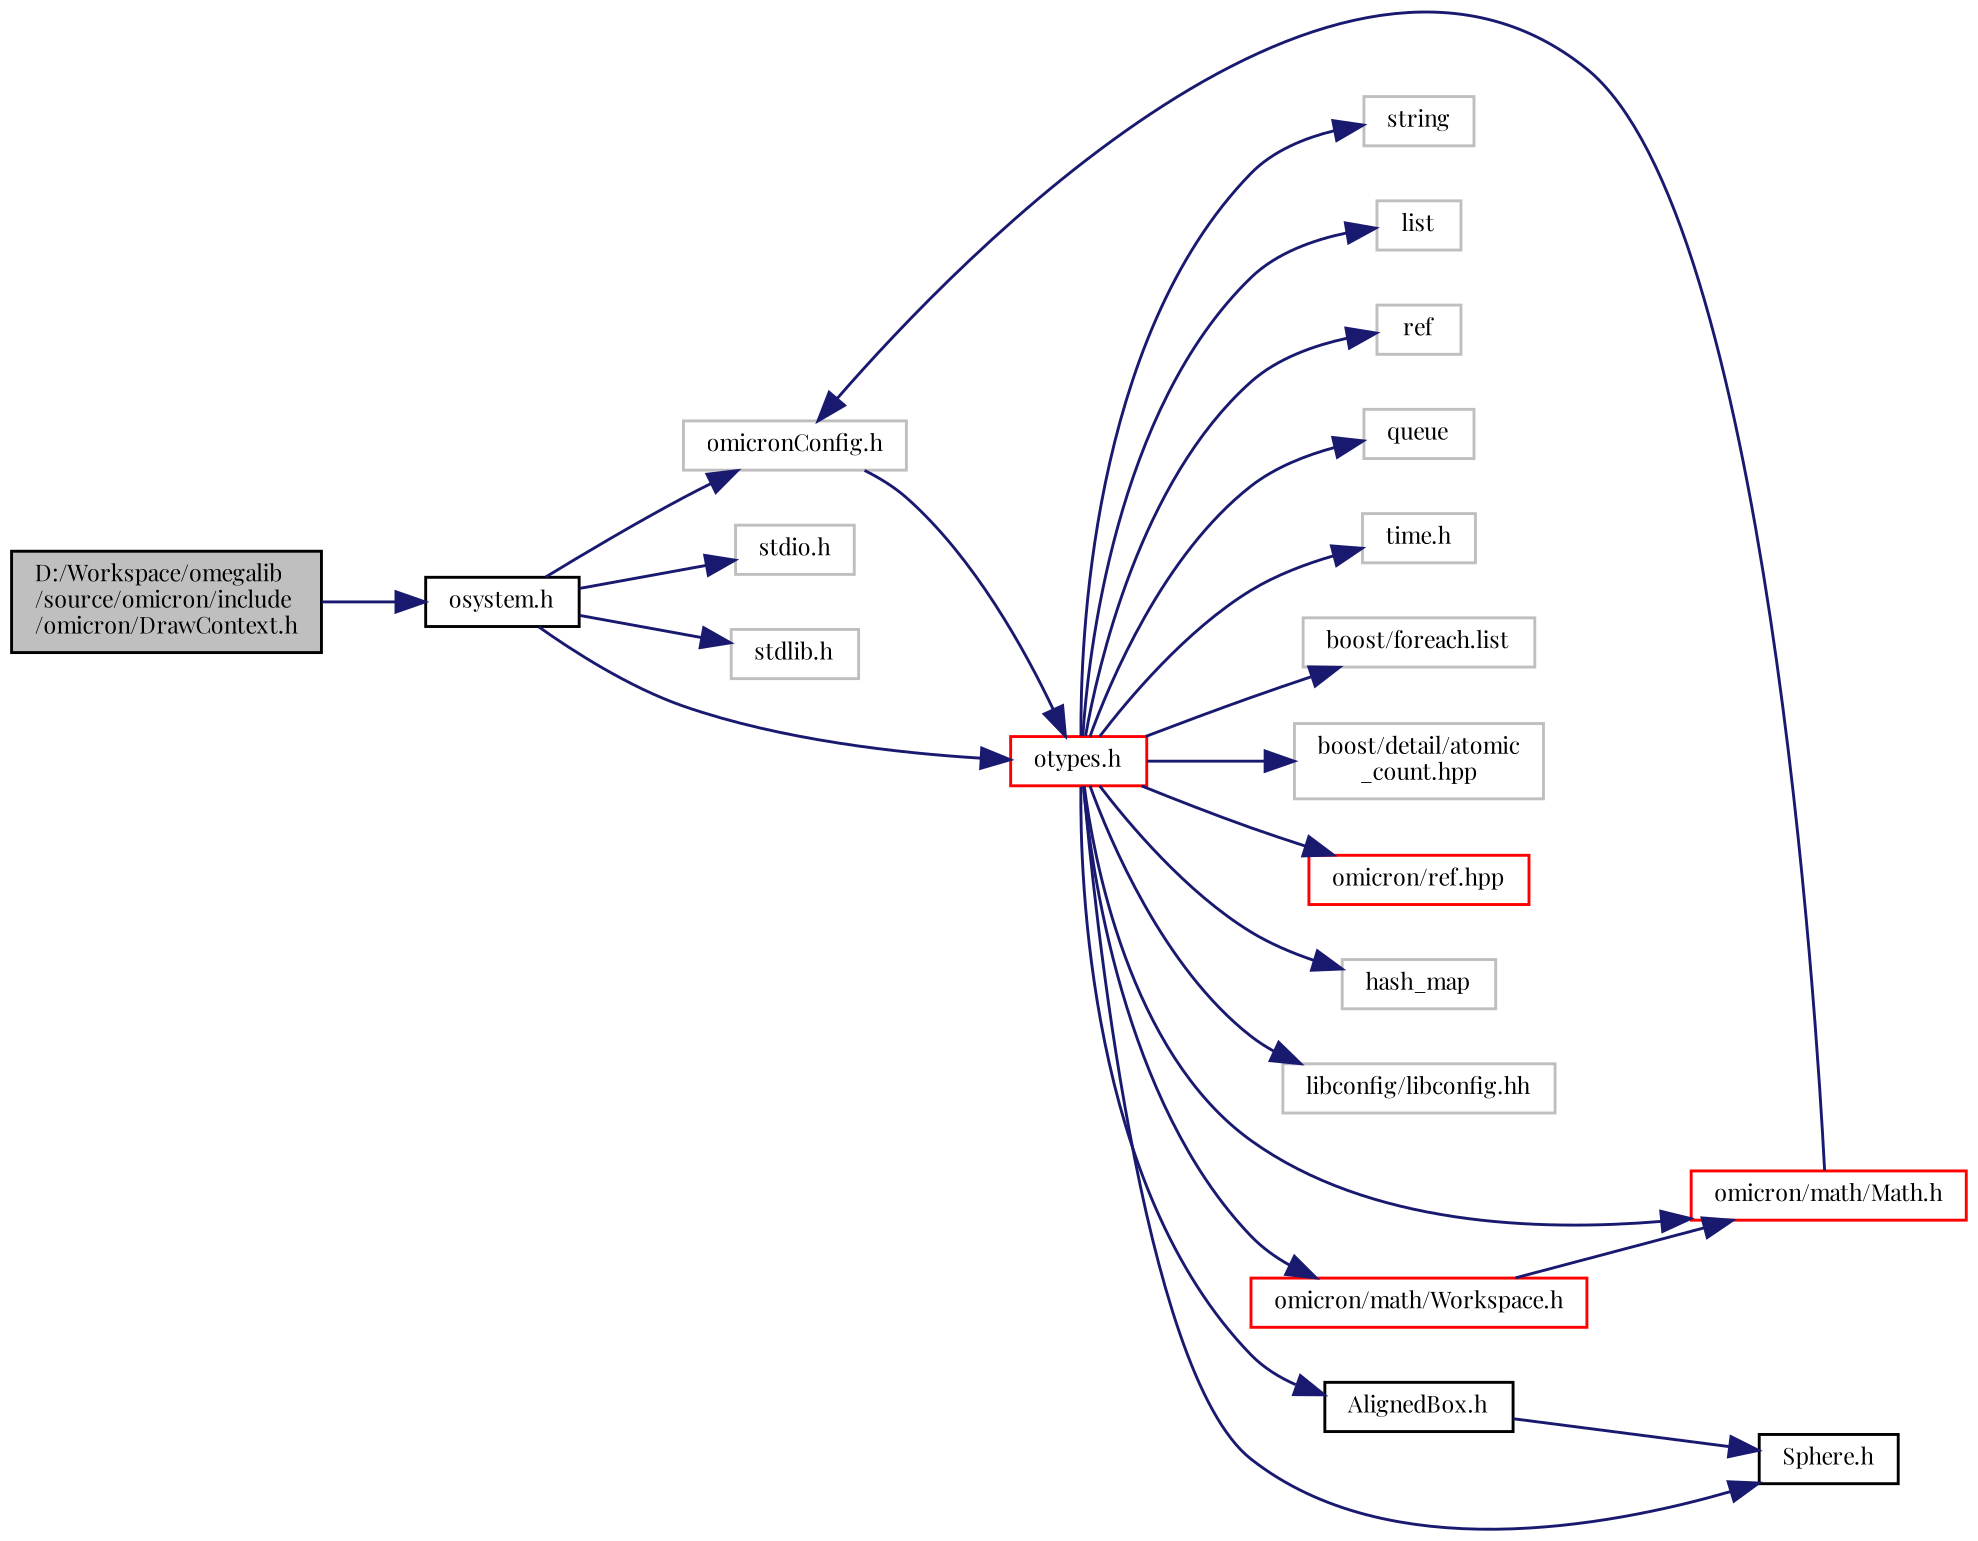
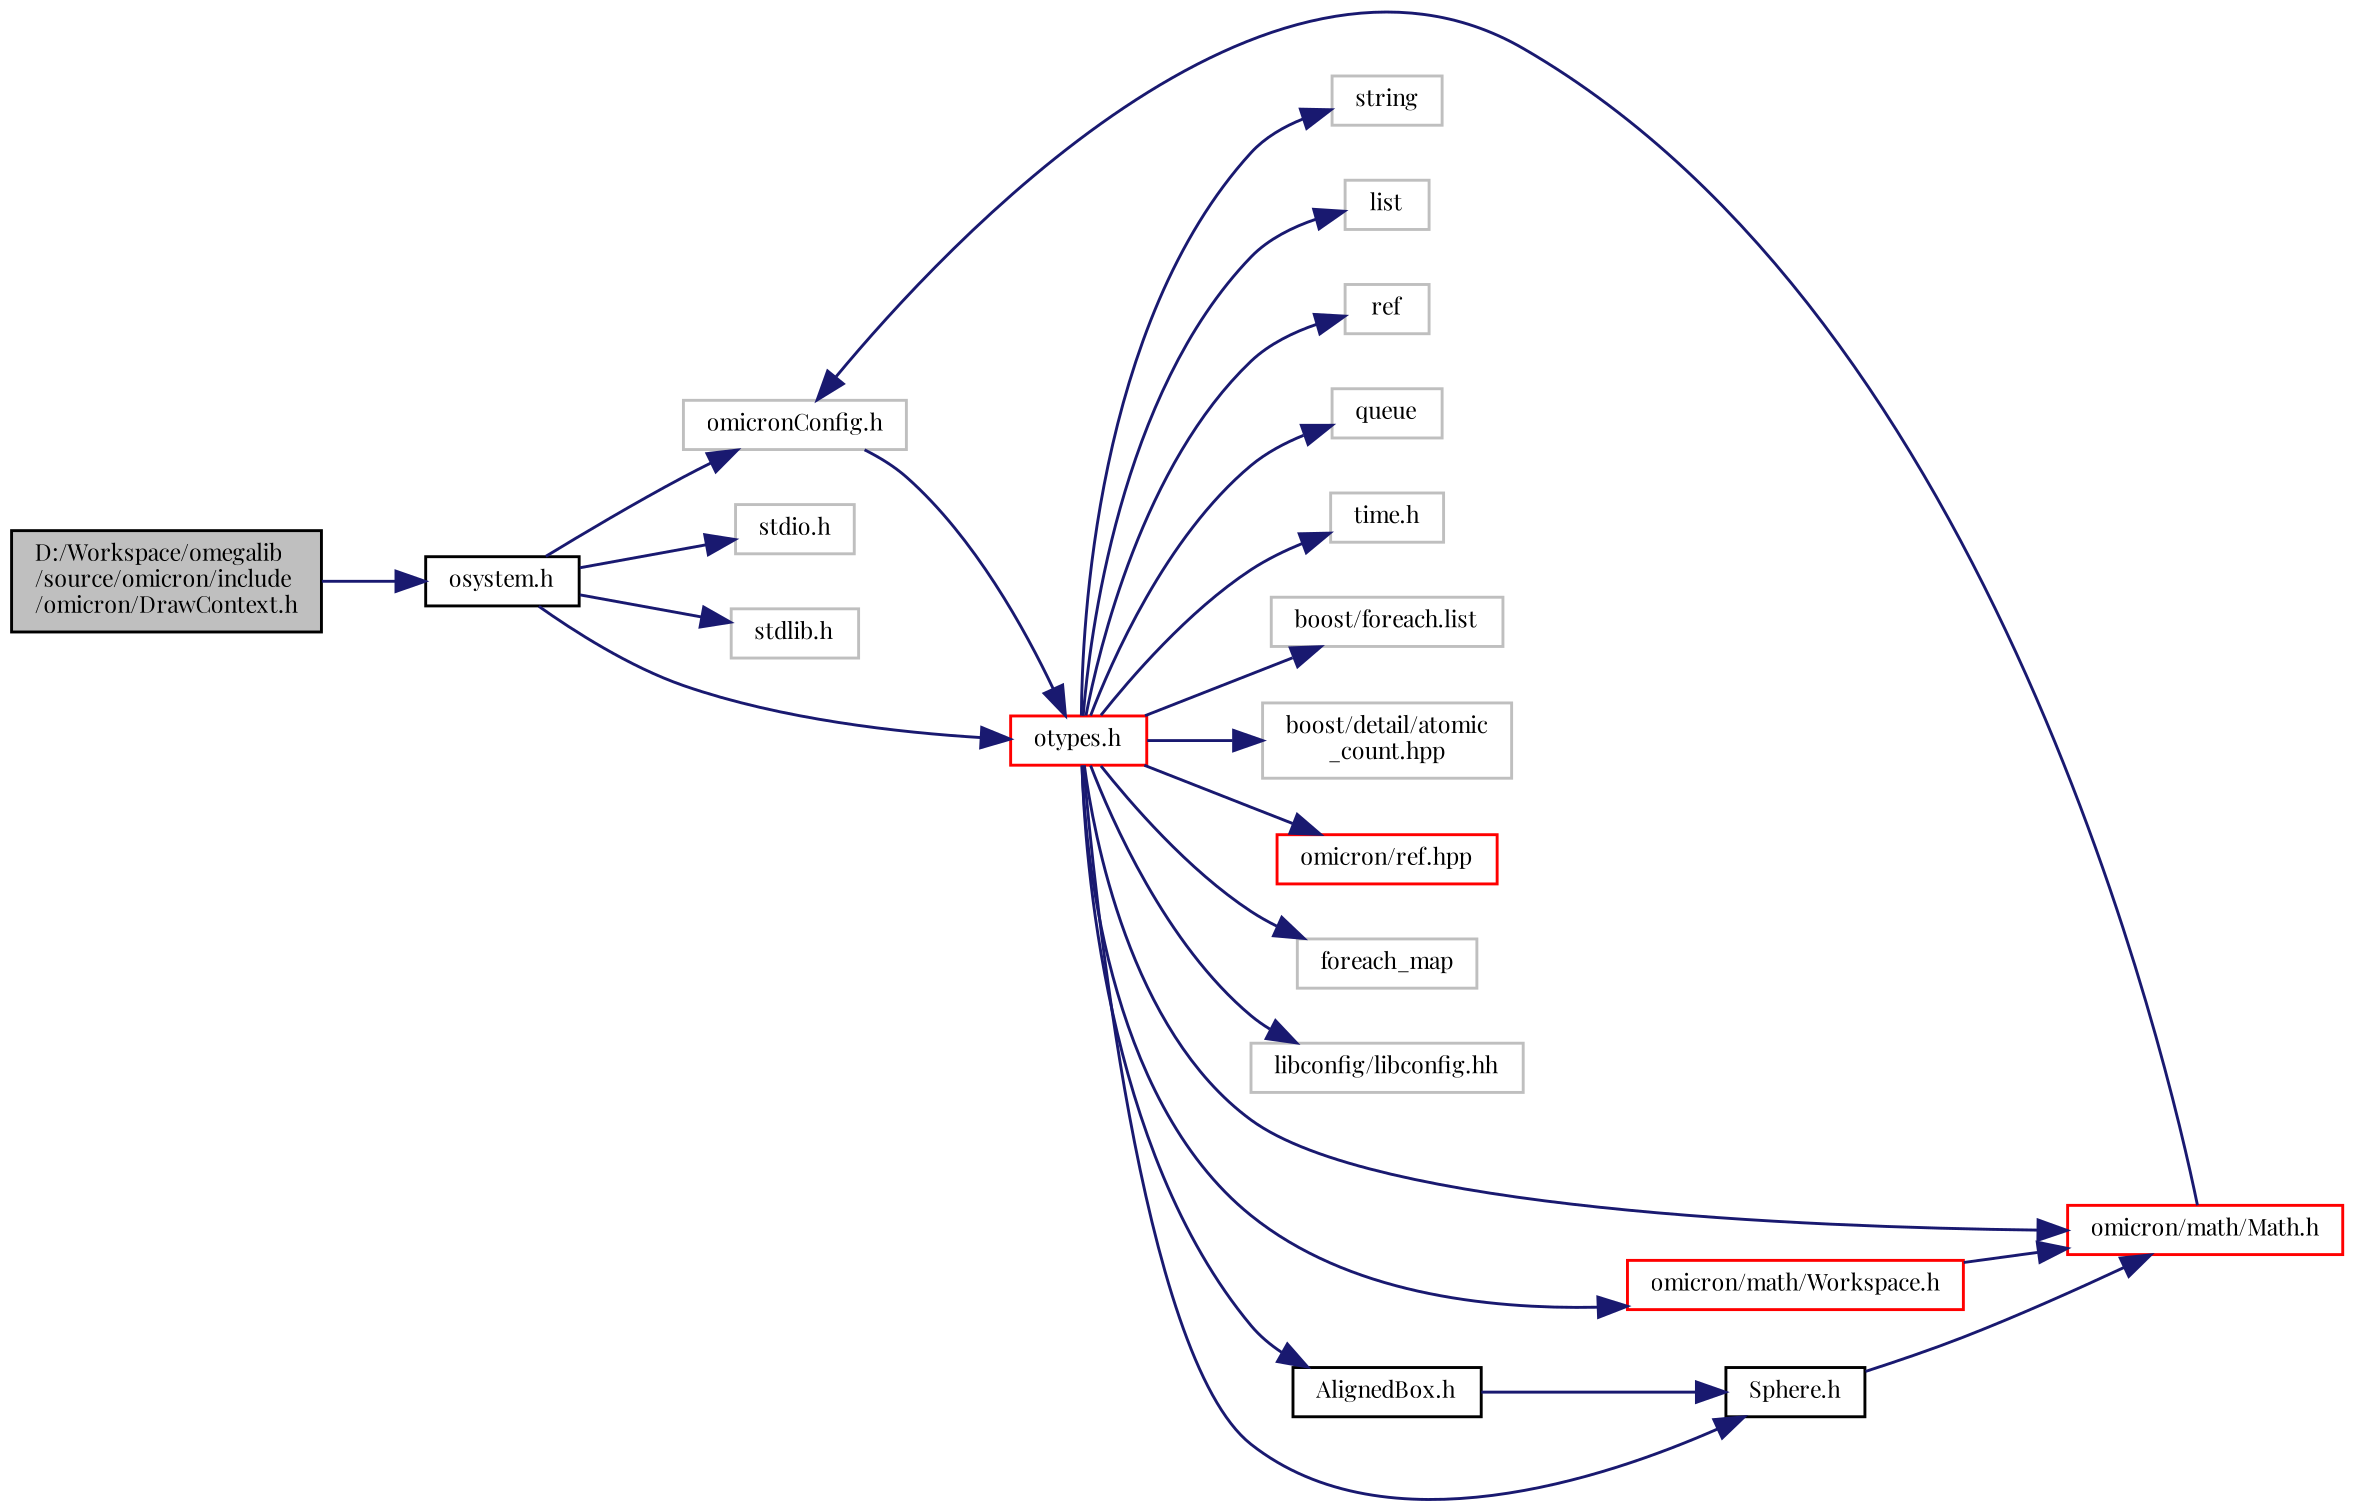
node "hash_map": label "hash_map" -> "foreach_map"
edge "Sphere.h" -> "omicron/math/Math.h": added
